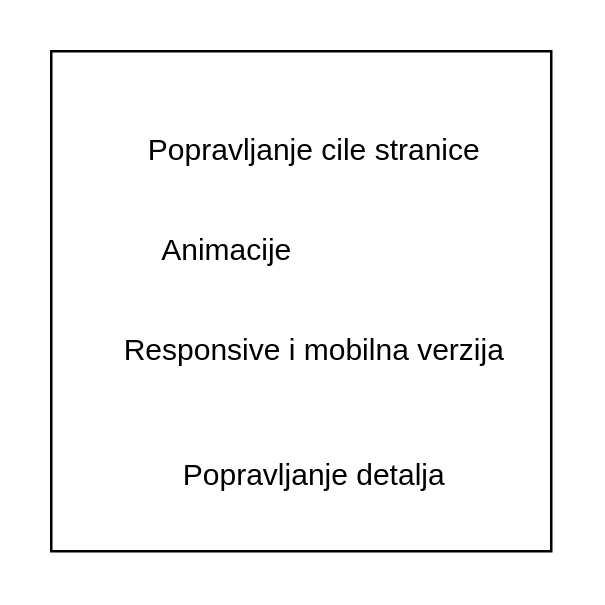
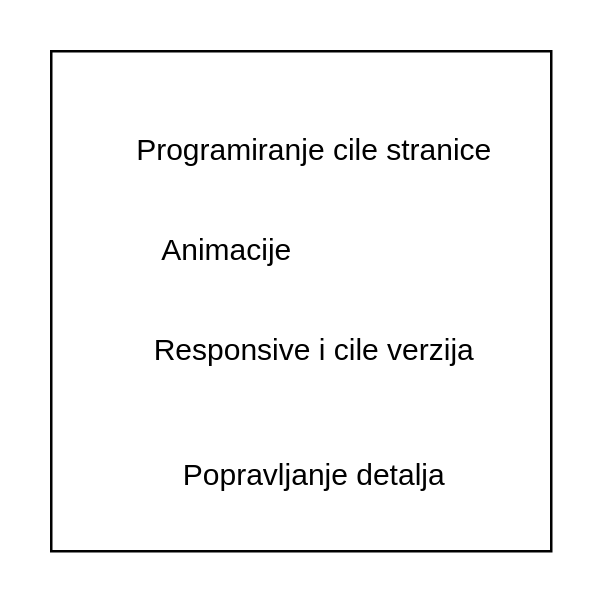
node "Popravljanje cile stranice": label "Popravljanje cile stranice" -> "Programiranje cile stranice"
node "Responsive i mobilna verzija": label "Responsive i mobilna verzija" -> "Responsive i cile verzija"
